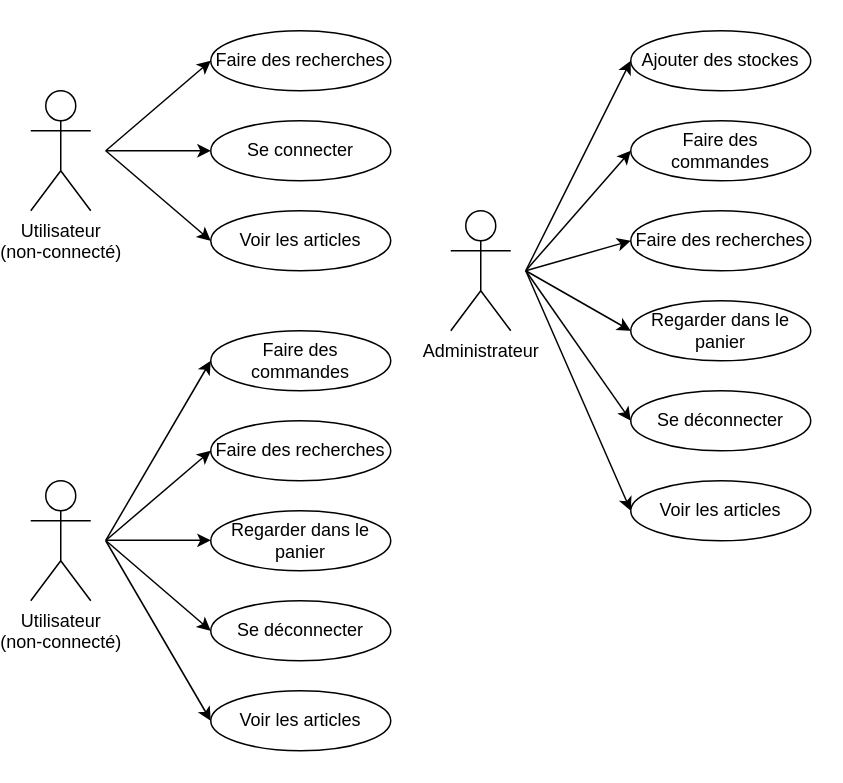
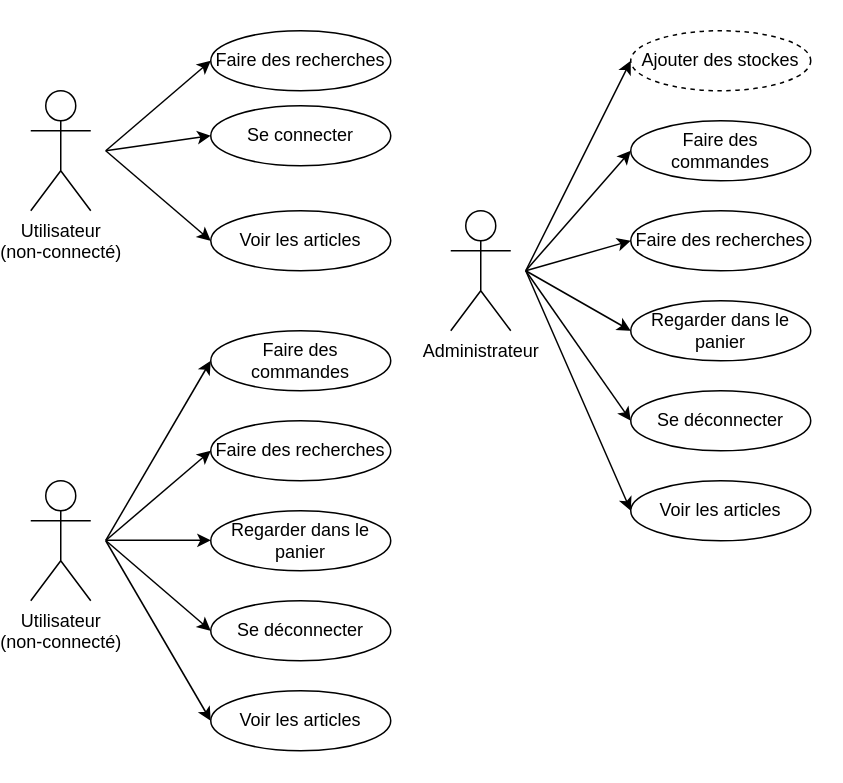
node "Ajouter des stockes": style solid -> dashed
node "Se connecter": moved (301, 151) -> (301, 136)
